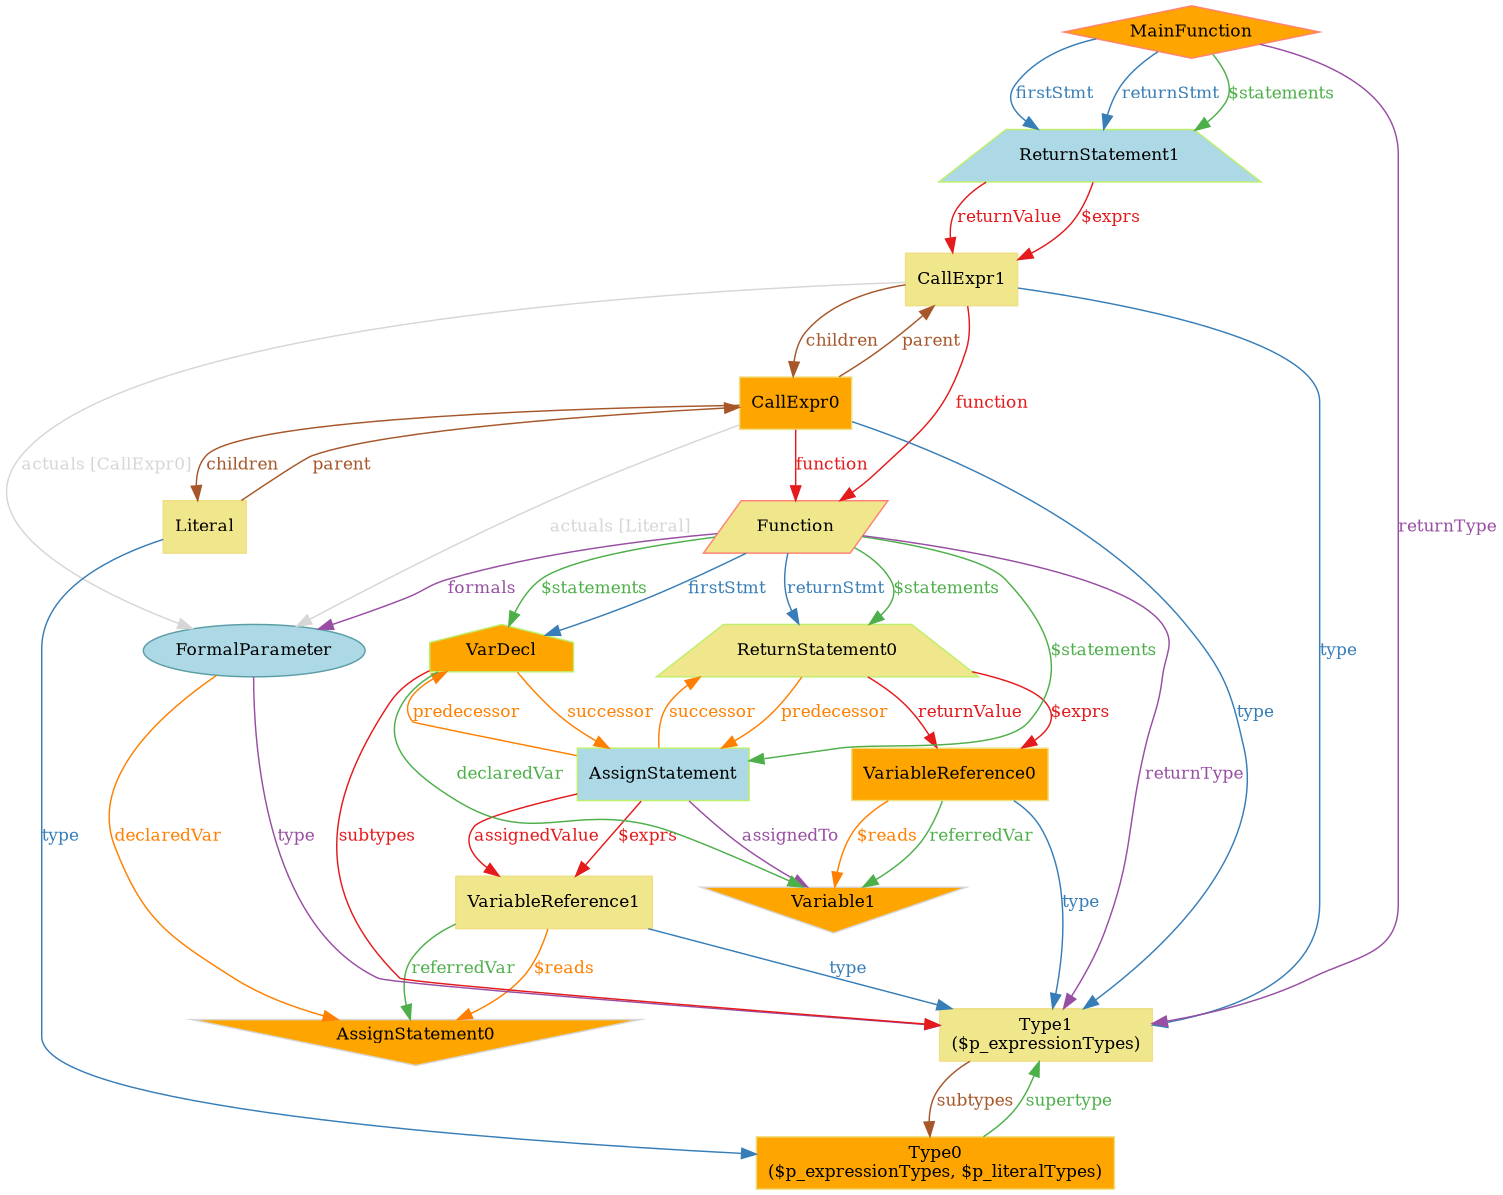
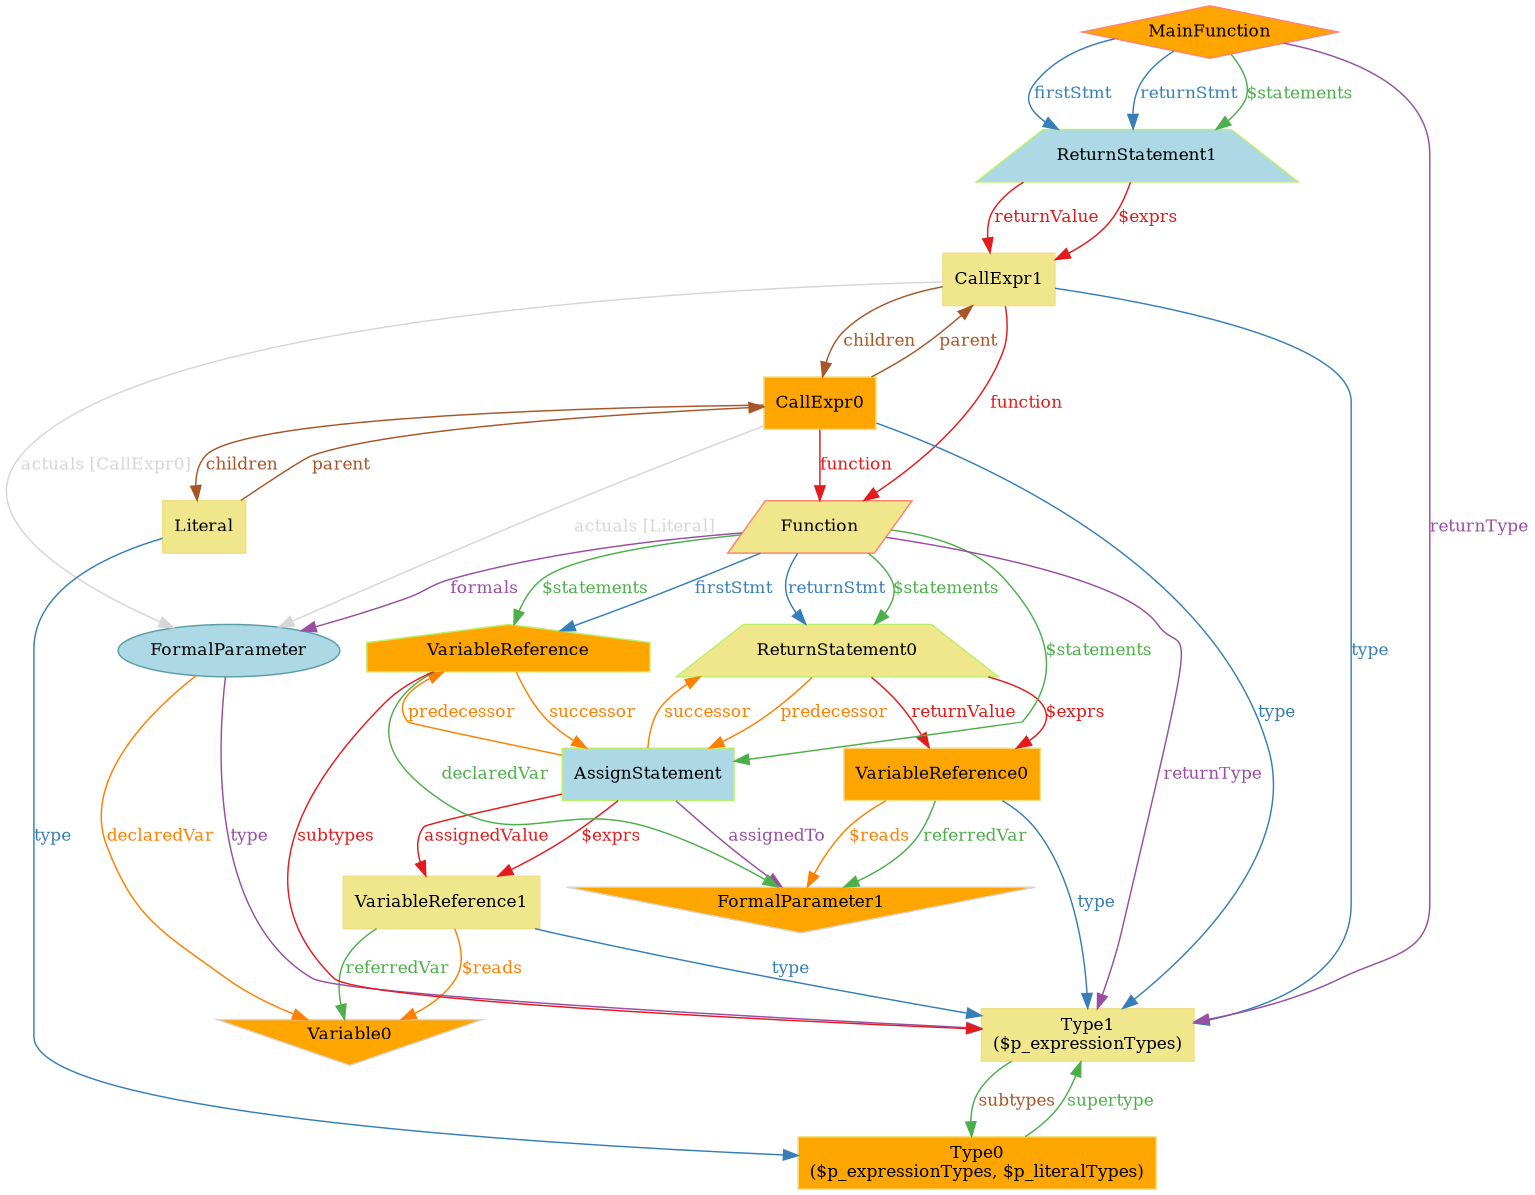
node "VarDecl": label "VarDecl" -> "VariableReference"
node "Variable1": label "Variable1" -> "FormalParameter1"
node "AssignStatement0": label "AssignStatement0" -> "Variable0"
edge "Type1 ($p_expressionTypes)" -> "Type0 ($p_expressionTypes, $p_literalTypes)": color #a65628 -> #4daf4a
